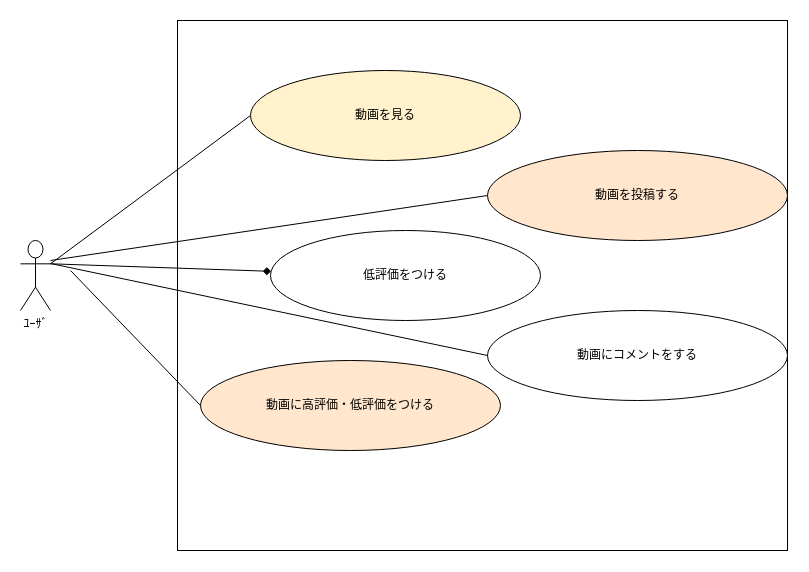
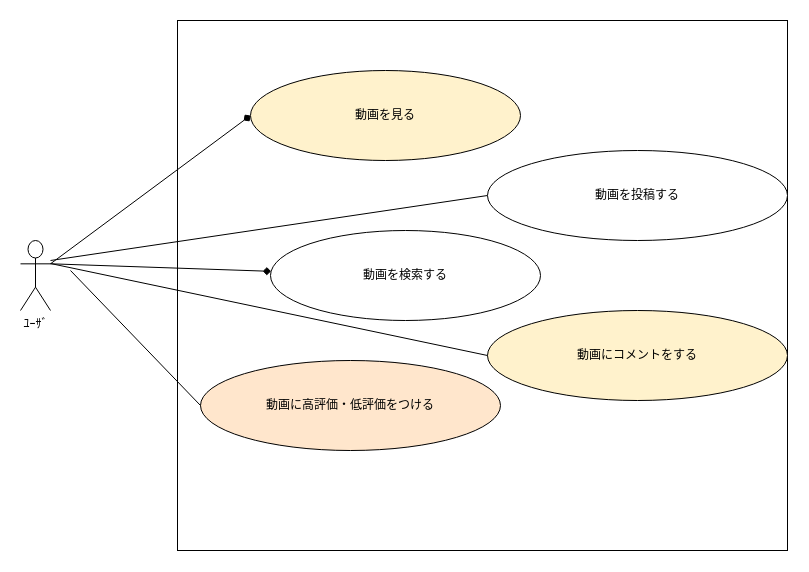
edge "動画を見る" -- "ﾕｰｻﾞ": arrowhead none -> diamond
node "動画を投稿する": fillcolor #ffe6cc -> #ffffff
node "低評価をつける": label "低評価をつける" -> "動画を検索する"
node "動画にコメントをする": fillcolor #ffffff -> #fff2cc
